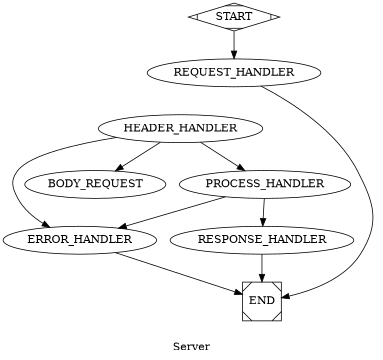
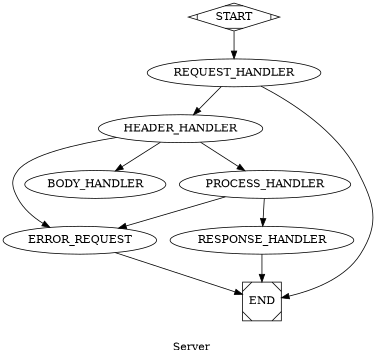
edge "REQUEST_HANDLER" -> "HEADER_HANDLER": added
node "BODY_REQUEST": label "BODY_REQUEST" -> "BODY_HANDLER"
node "ERROR_HANDLER": label "ERROR_HANDLER" -> "ERROR_REQUEST"
